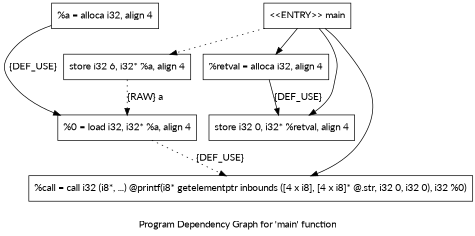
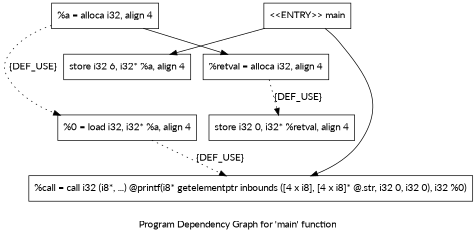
edge "<<ENTRY>> main" -> "%retval = alloca i32, align 4": now "%a = alloca i32, align 4" -> "%retval = alloca i32, align 4"
edge "<<ENTRY>> main" -> "store i32 6, i32* %a, align 4": style dotted -> solid
edge "%a = alloca i32, align 4" -> "%0 = load i32, i32* %a, align 4": style solid -> dotted
edge "<<ENTRY>> main" -> "store i32 0, i32* %retval, align 4": removed
edge "store i32 6, i32* %a, align 4" -> "%0 = load i32, i32* %a, align 4": removed, label "{RAW} a"
edge "%retval = alloca i32, align 4" -> "store i32 0, i32* %retval, align 4": style solid -> dotted
